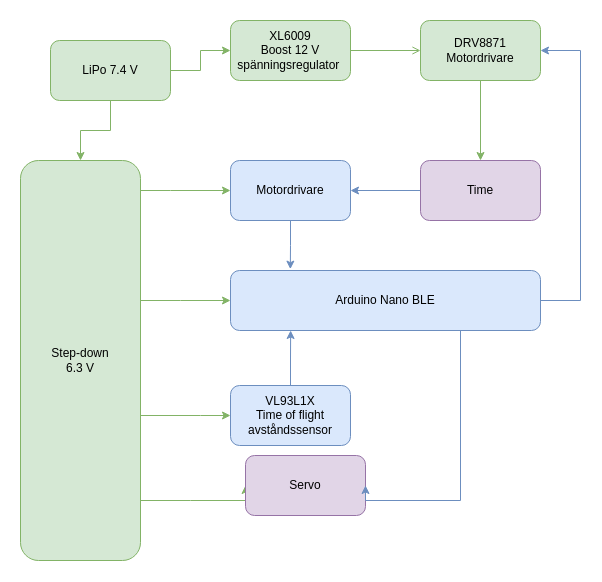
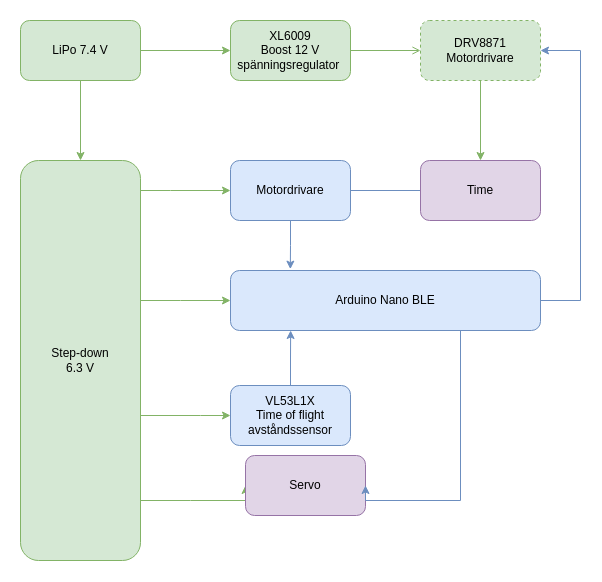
node "DRV8871 Motordrivare": style solid -> dashed
node "LiPo 7.4 V": moved (111, 71) -> (81, 51)
edge "Time" -> "Motordrivare": arrowhead classic -> none
node "VL93L1X Time of flight avståndssensor": label "VL93L1X Time of flight avståndssensor" -> "VL53L1X Time of flight avståndssensor"
